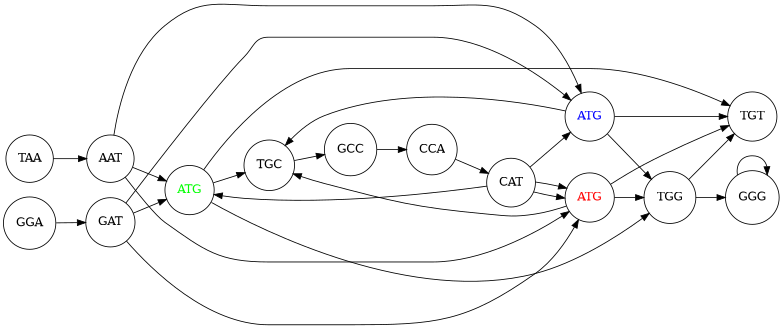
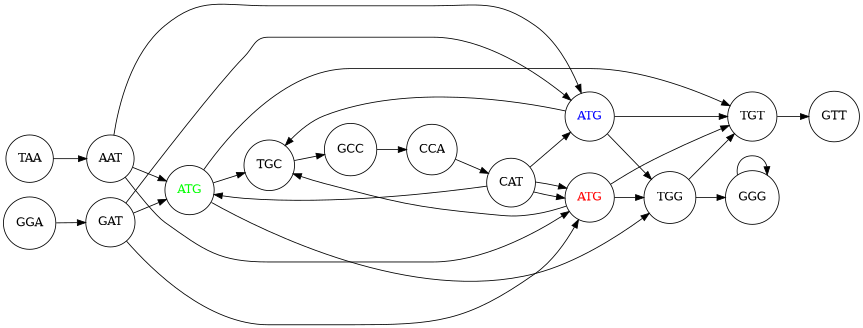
node "GTT": added
